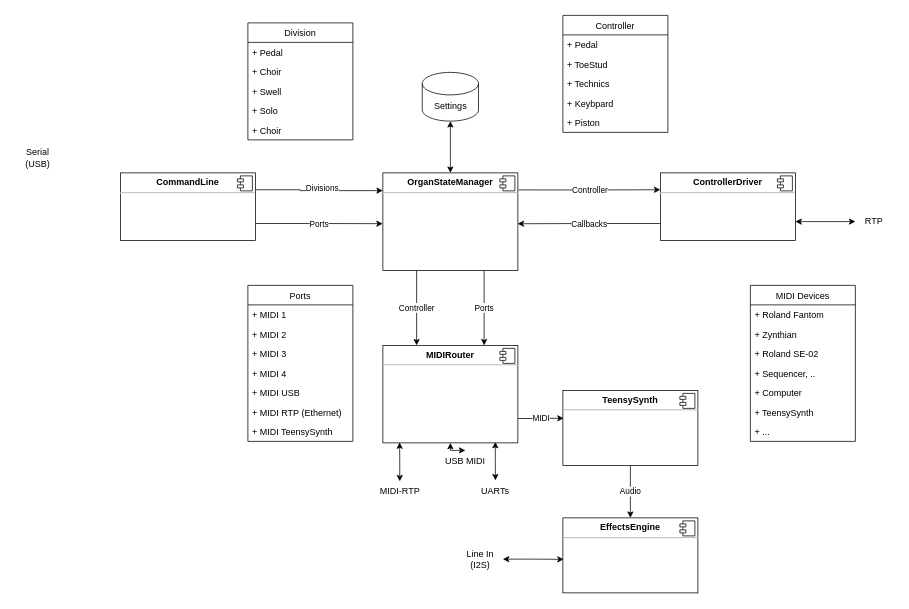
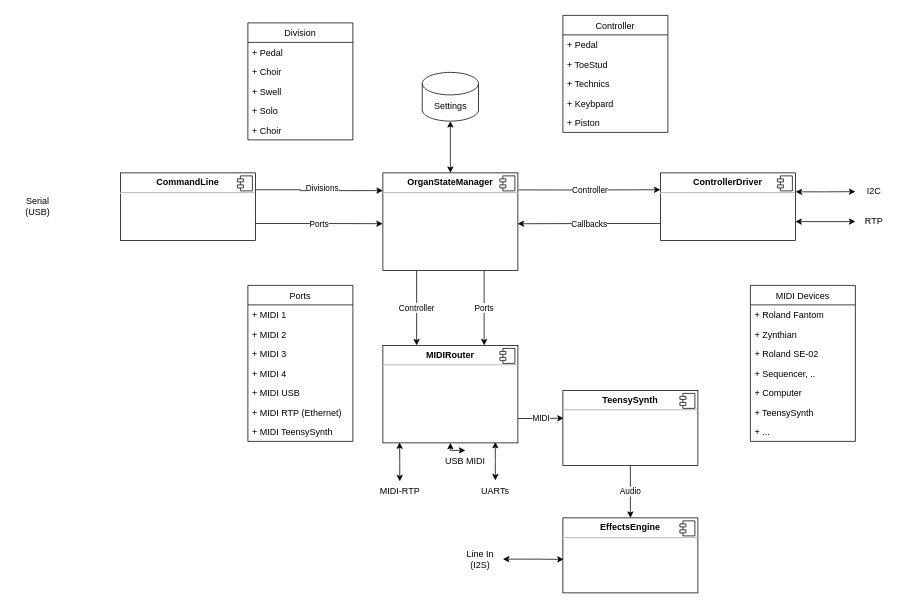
node "Serial (USB)": moved (38, 158) -> (38, 207)
edge "I2C" -- "ControllerDriver": added
node "I2C": added
